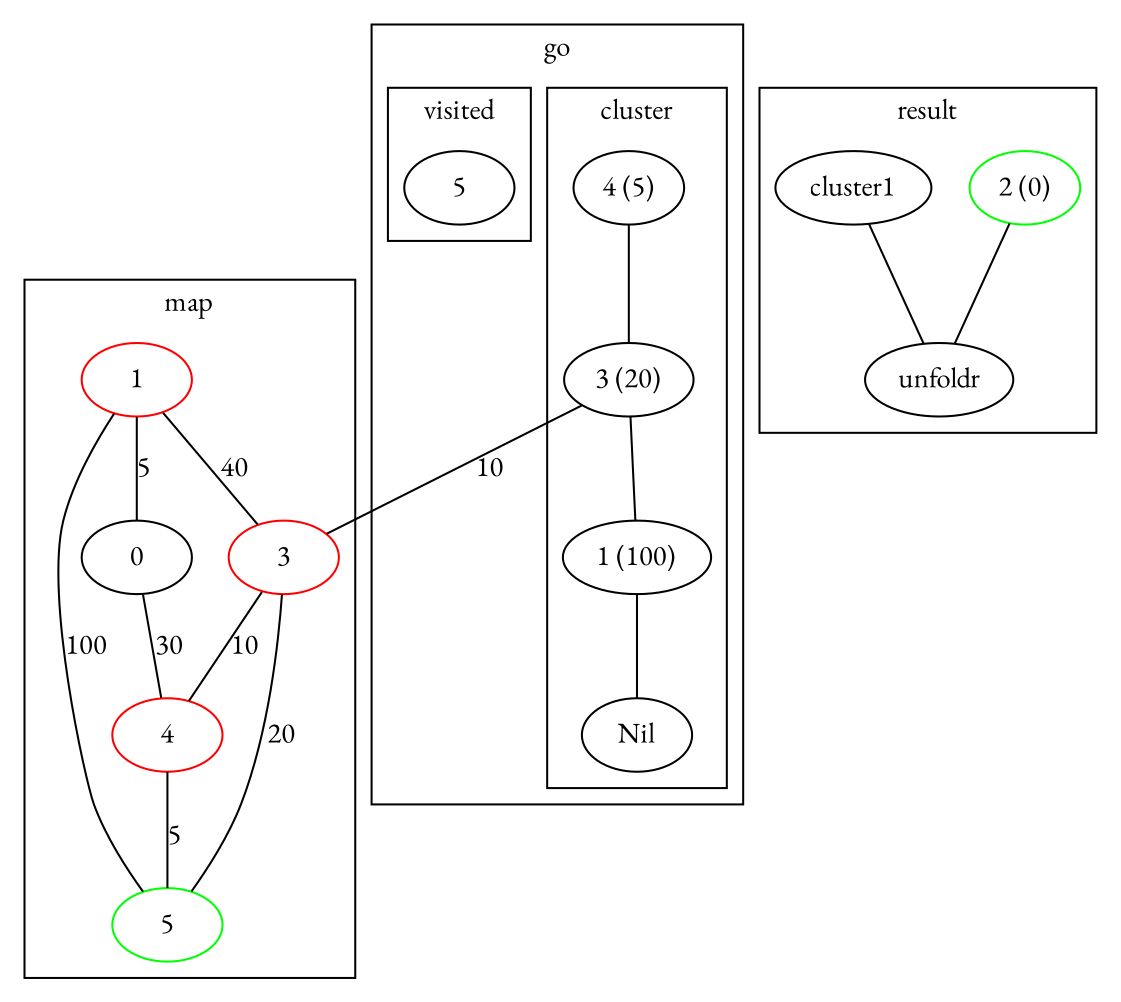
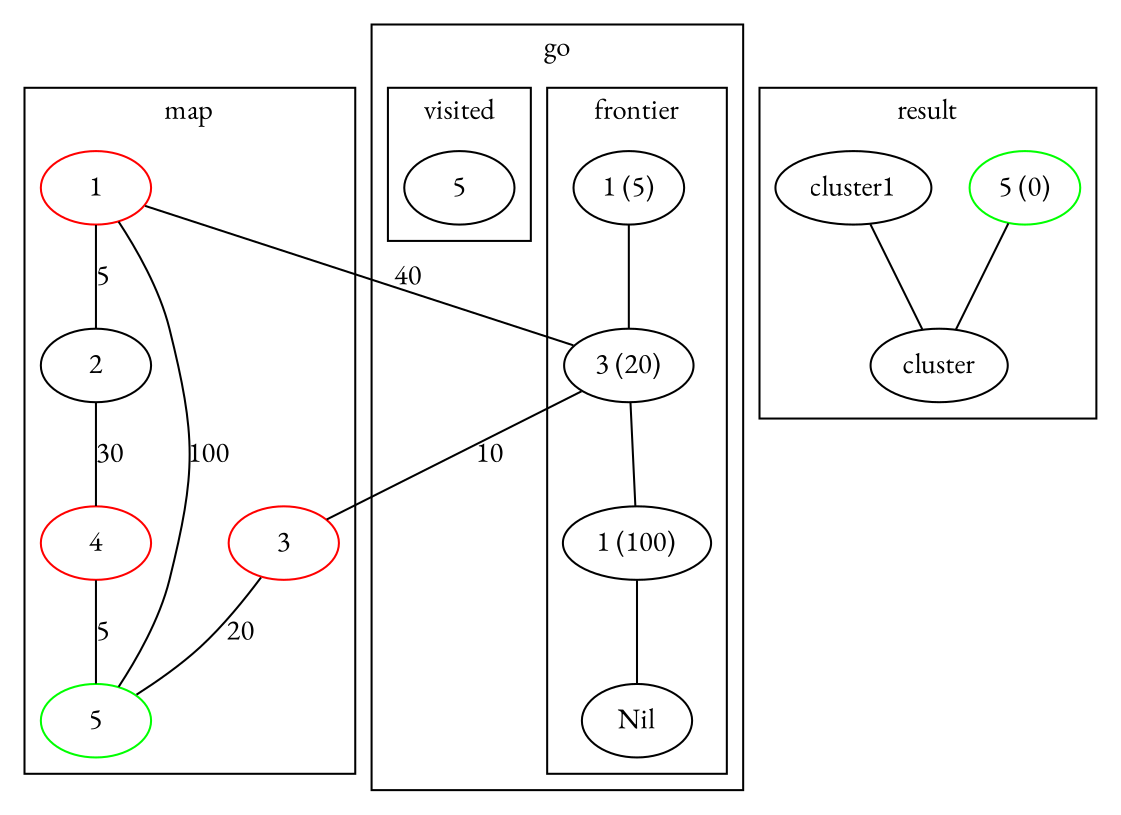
cluster "cluster": label "cluster" -> "frontier"
node "4 (5)": label "4 (5)" -> "1 (5)"
node "2 (0)": label "2 (0)" -> "5 (0)"
node "unfoldr": label "unfoldr" -> "cluster"
edge "1" -- "3": now "1" -- "3 (20)"
node "0": label "0" -> "2"
edge "3" -- "4": removed, label "10"
